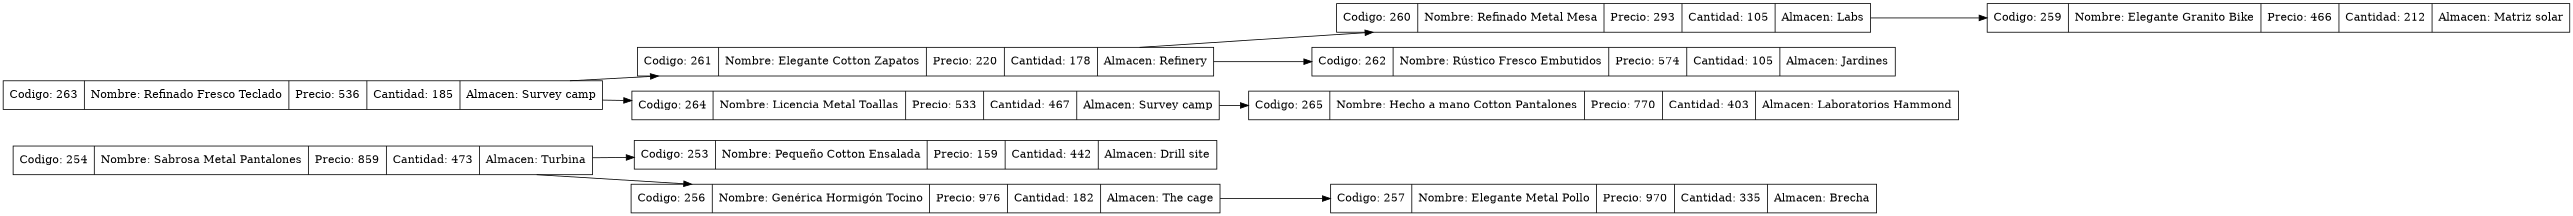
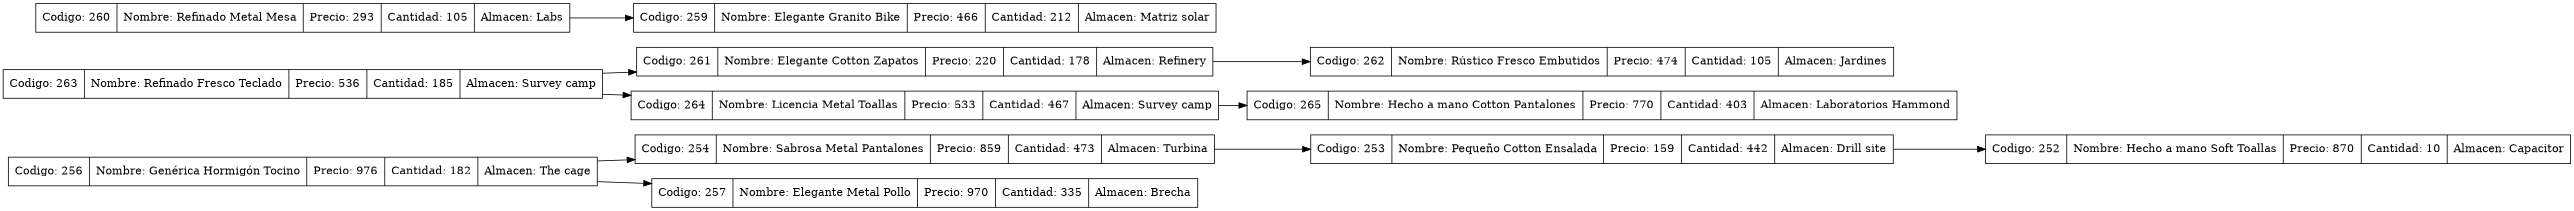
edge "Codigo: 261" -> "Codigo: 260": removed
node "Codigo: 262": text "Precio: 574" -> "Precio: 474"
node "Codigo: 252": added
edge "Codigo: 254" -> "Codigo: 256": reversed
